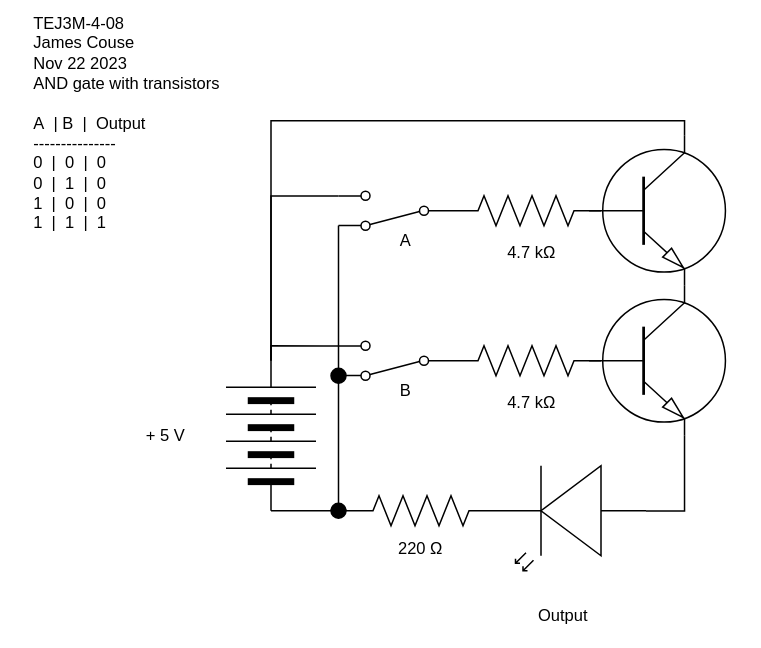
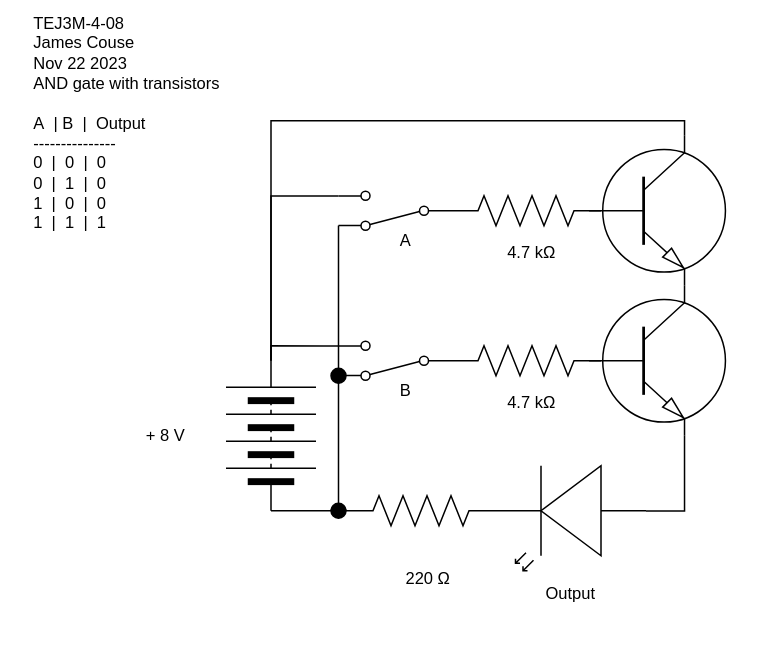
node "+ 5 V": label "+ 5 V" -> "+ 8 V"
node "220 Ω": moved (421, 548) -> (428, 578)
node "Output": moved (563, 616) -> (571, 593)
